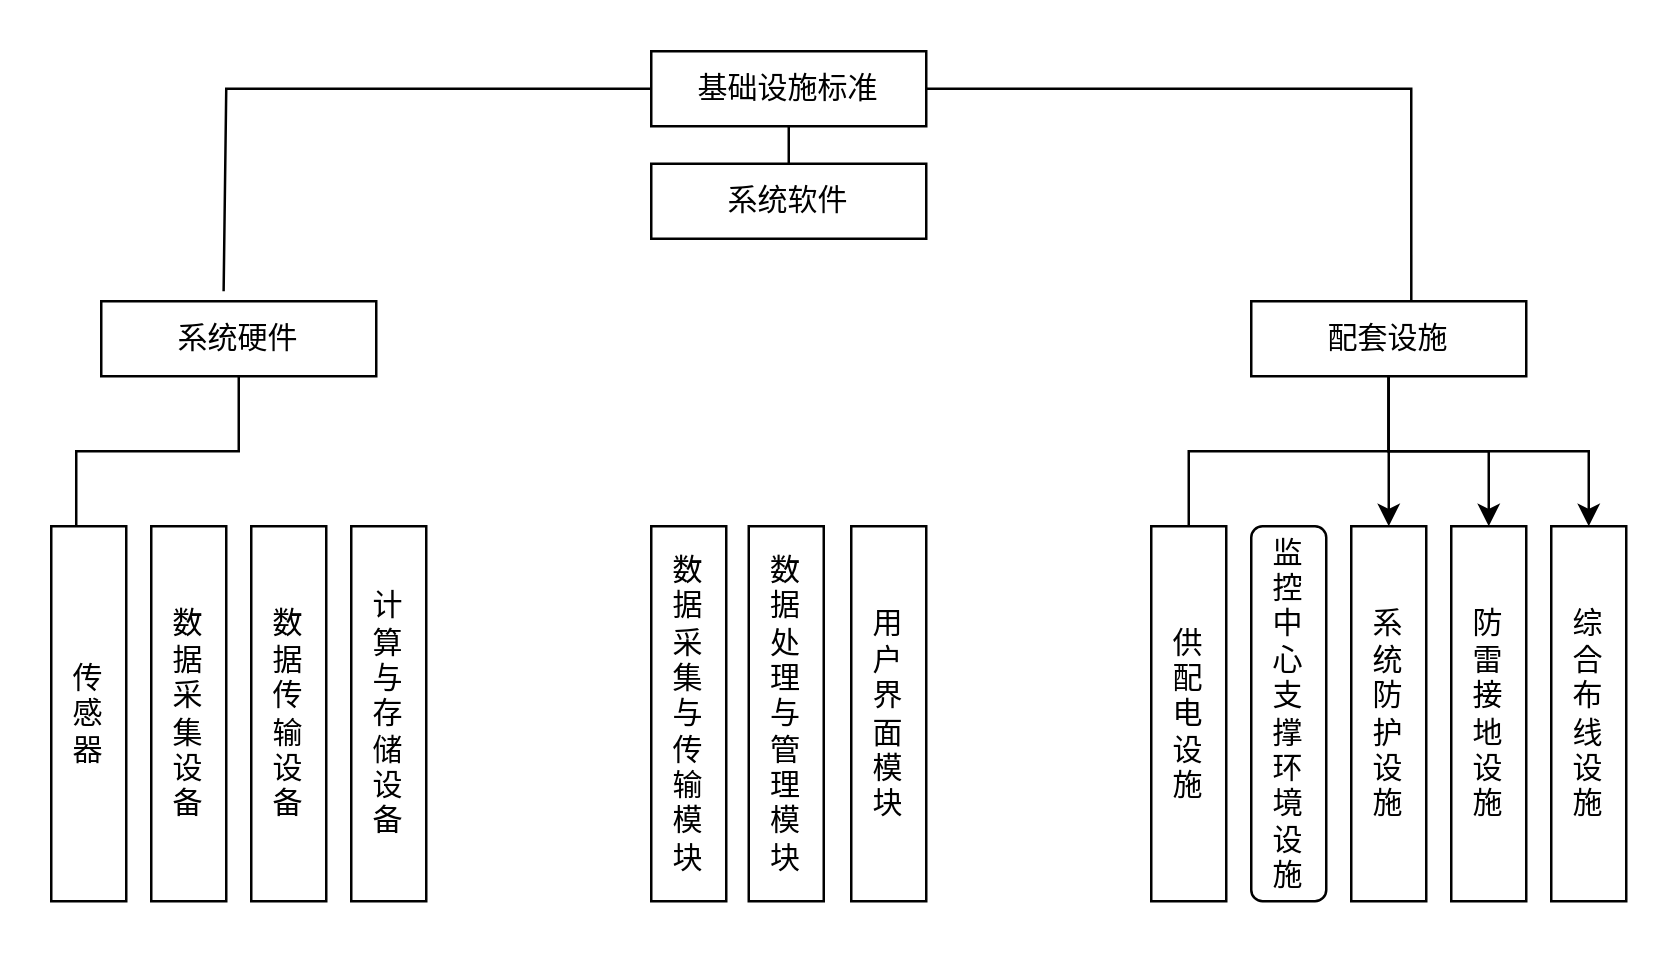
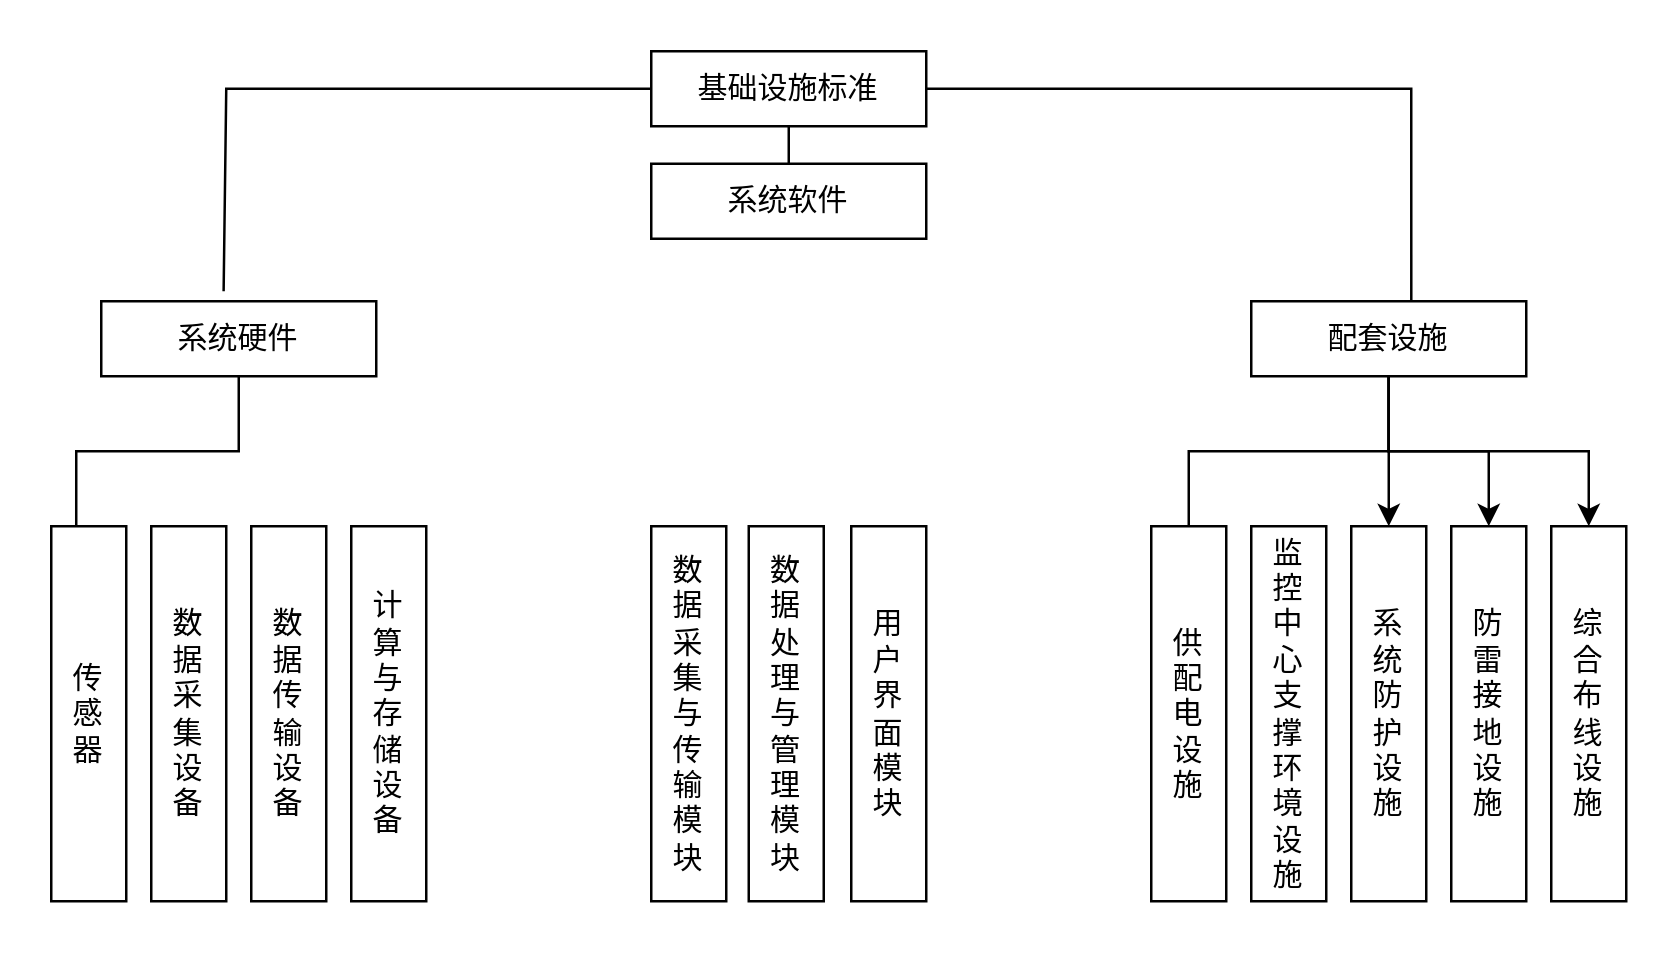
node "监 控 中 心 支 撑 环 境 设 施": shape rounded rectangle -> rectangle
